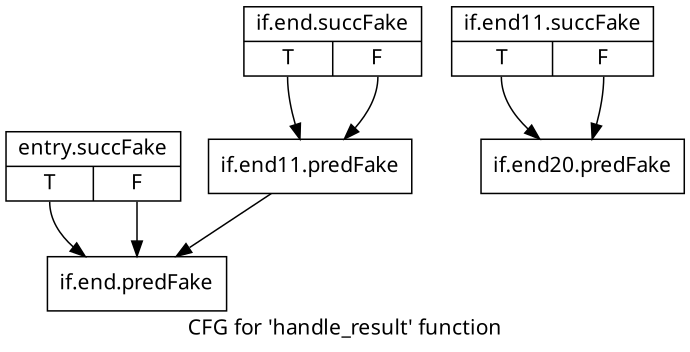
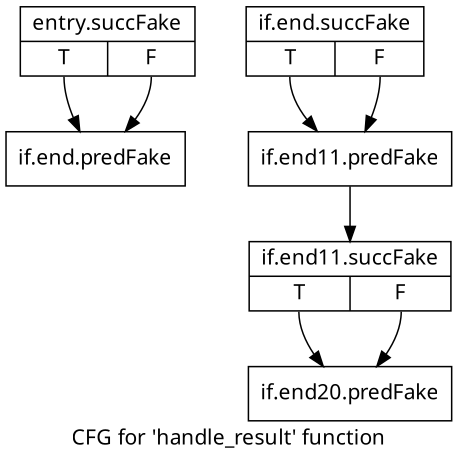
edge "if.end11.predFake" -> "if.end.predFake": now "if.end11.predFake" -> "if.end11.succFake"
